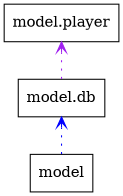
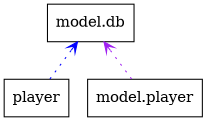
edge "model.db" -> "model.player": reversed
node "model": label "model" -> "player"
